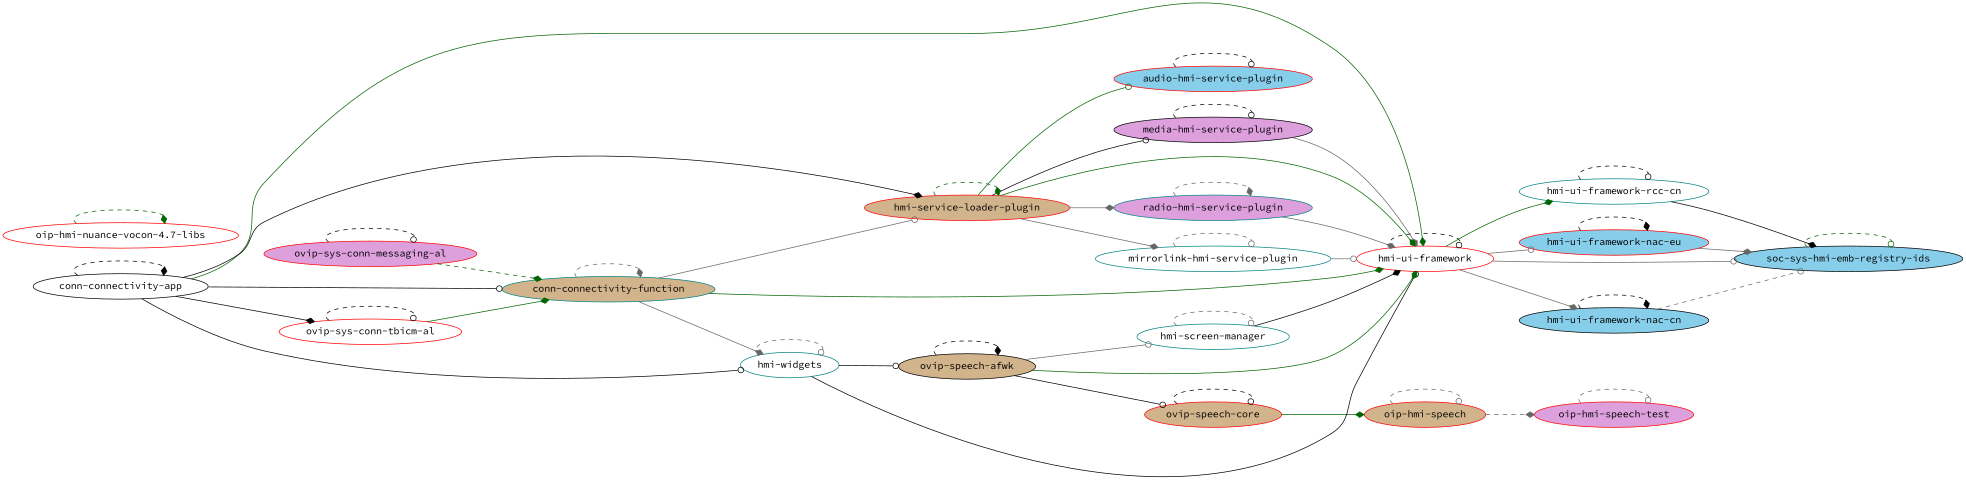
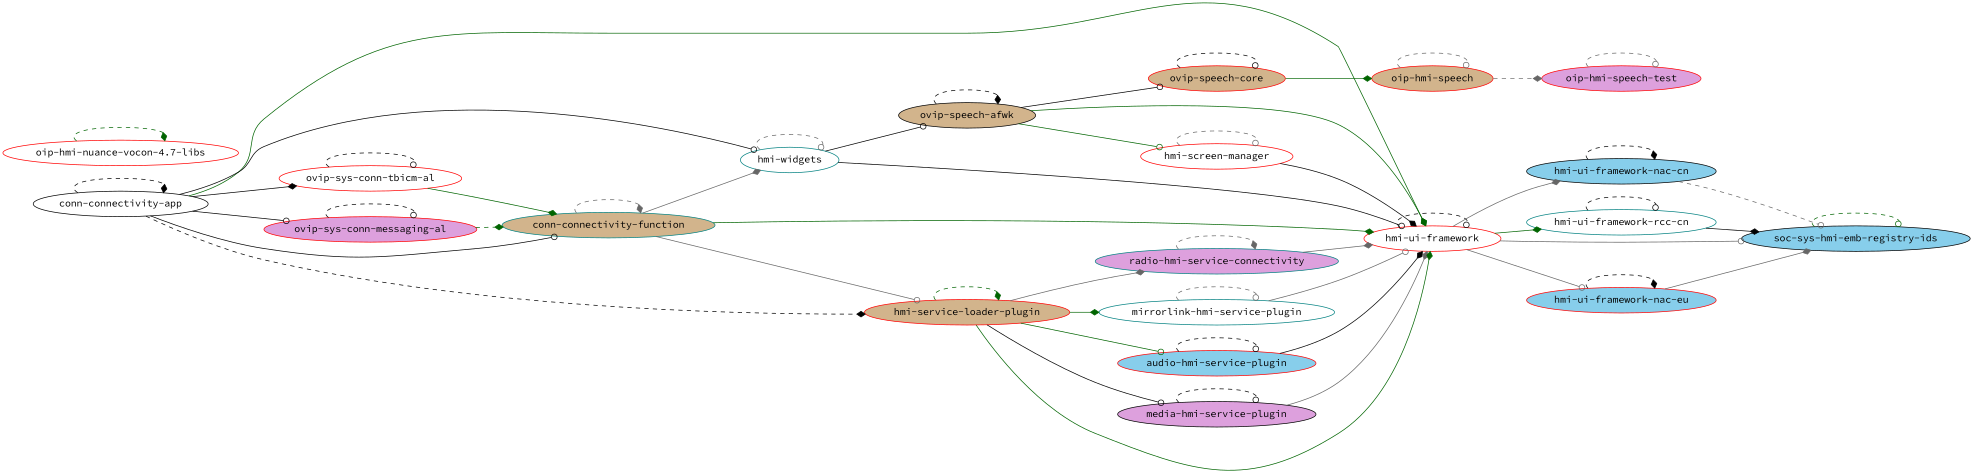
edge "conn-connectivity-app" -> "hmi-service-loader-plugin": style solid -> dashed
node "radio-hmi-service-plugin": label "radio-hmi-service-plugin" -> "radio-hmi-service-connectivity"
edge "conn-connectivity-app" -> "ovip-sys-conn-messaging-al": added
edge "hmi-service-loader-plugin" -> "mirrorlink-hmi-service-plugin": color gray40 -> darkgreen
edge "audio-hmi-service-plugin" -> "hmi-ui-framework": added
node "hmi-screen-manager": color teal -> red
edge "ovip-speech-afwk" -> "hmi-screen-manager": color gray40 -> darkgreen
